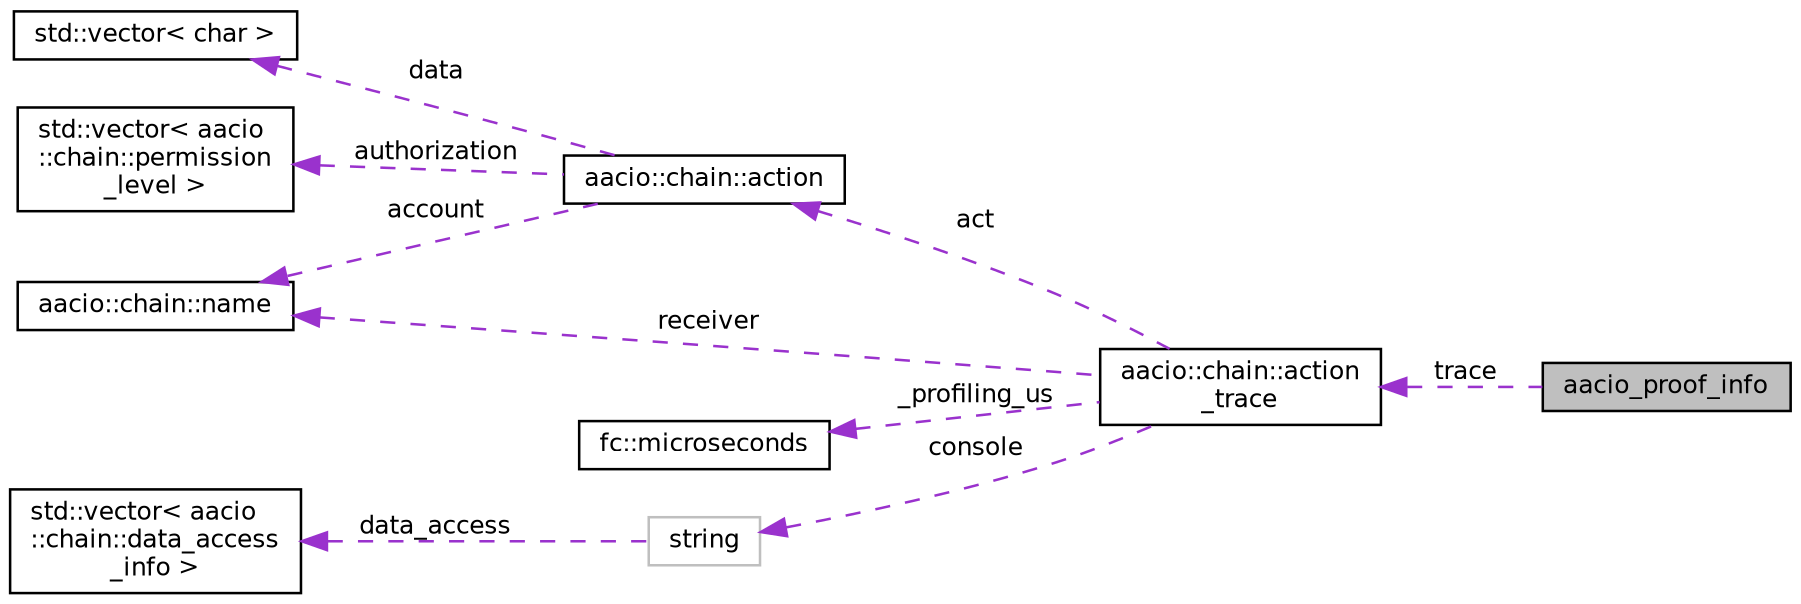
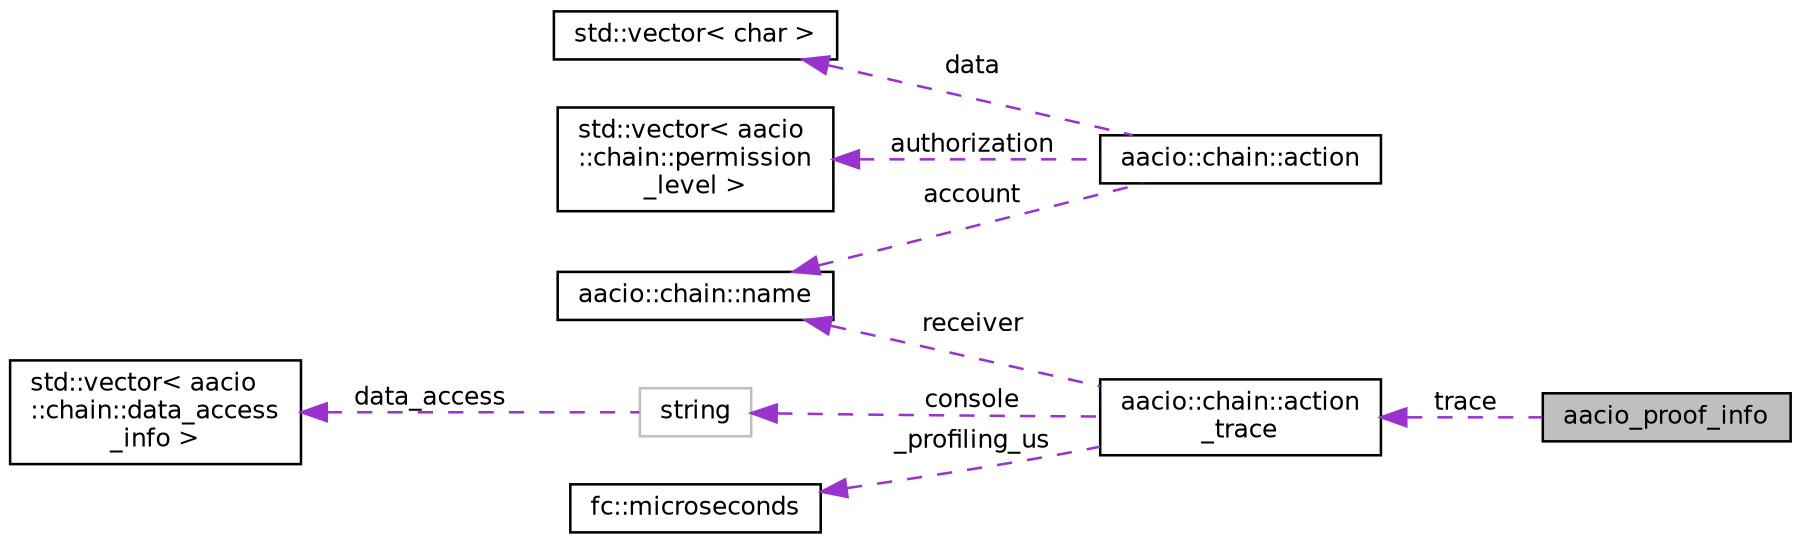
edge "aacio::chain::action _trace" -> "aacio::chain::action": removed, label "act"
